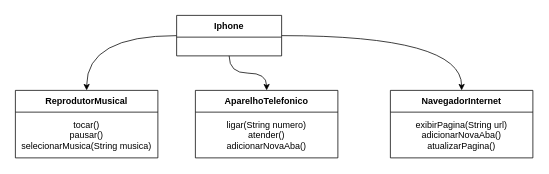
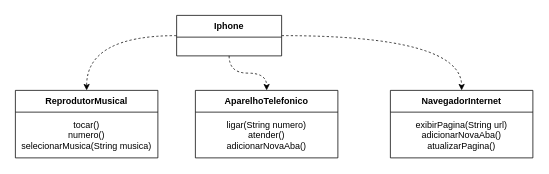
edge "Iphone" -> "NavegadorInternet": style solid -> dashed
edge "Iphone" -> "ReprodutorMusical": style solid -> dashed
edge "Iphone" -> "AparelhoTelefonico": style solid -> dashed
node "tocar() pausar() selecionarMusica(String musica)": label "tocar() pausar() selecionarMusica(String musica)" -> "tocar() numero() selecionarMusica(String musica)"
